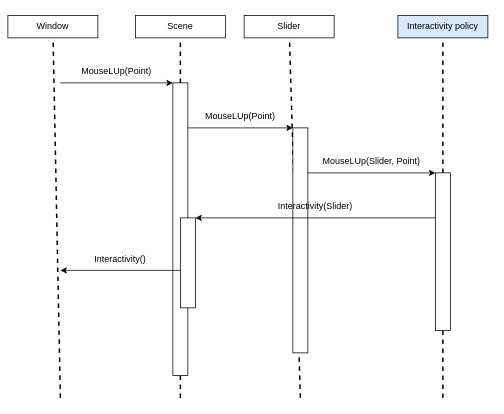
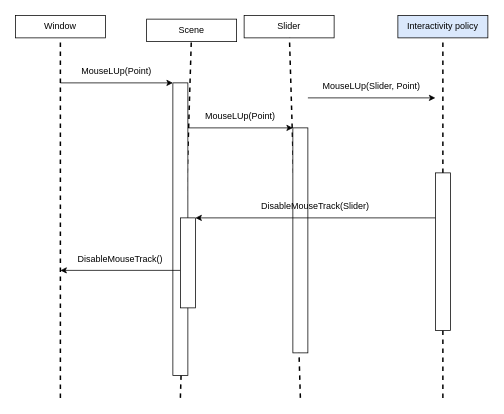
node "Window": moved (53, 27) -> (60, 27)
node "Scene": moved (180, 27) -> (192, 30)
node "MouseLUp(Slider, Point)": moved (372, 162) -> (372, 87)
node "Interactivity(Slider)": label "Interactivity(Slider)" -> "DisableMouseTrack(Slider)"
node "Interactivity()": label "Interactivity()" -> "DisableMouseTrack()"
